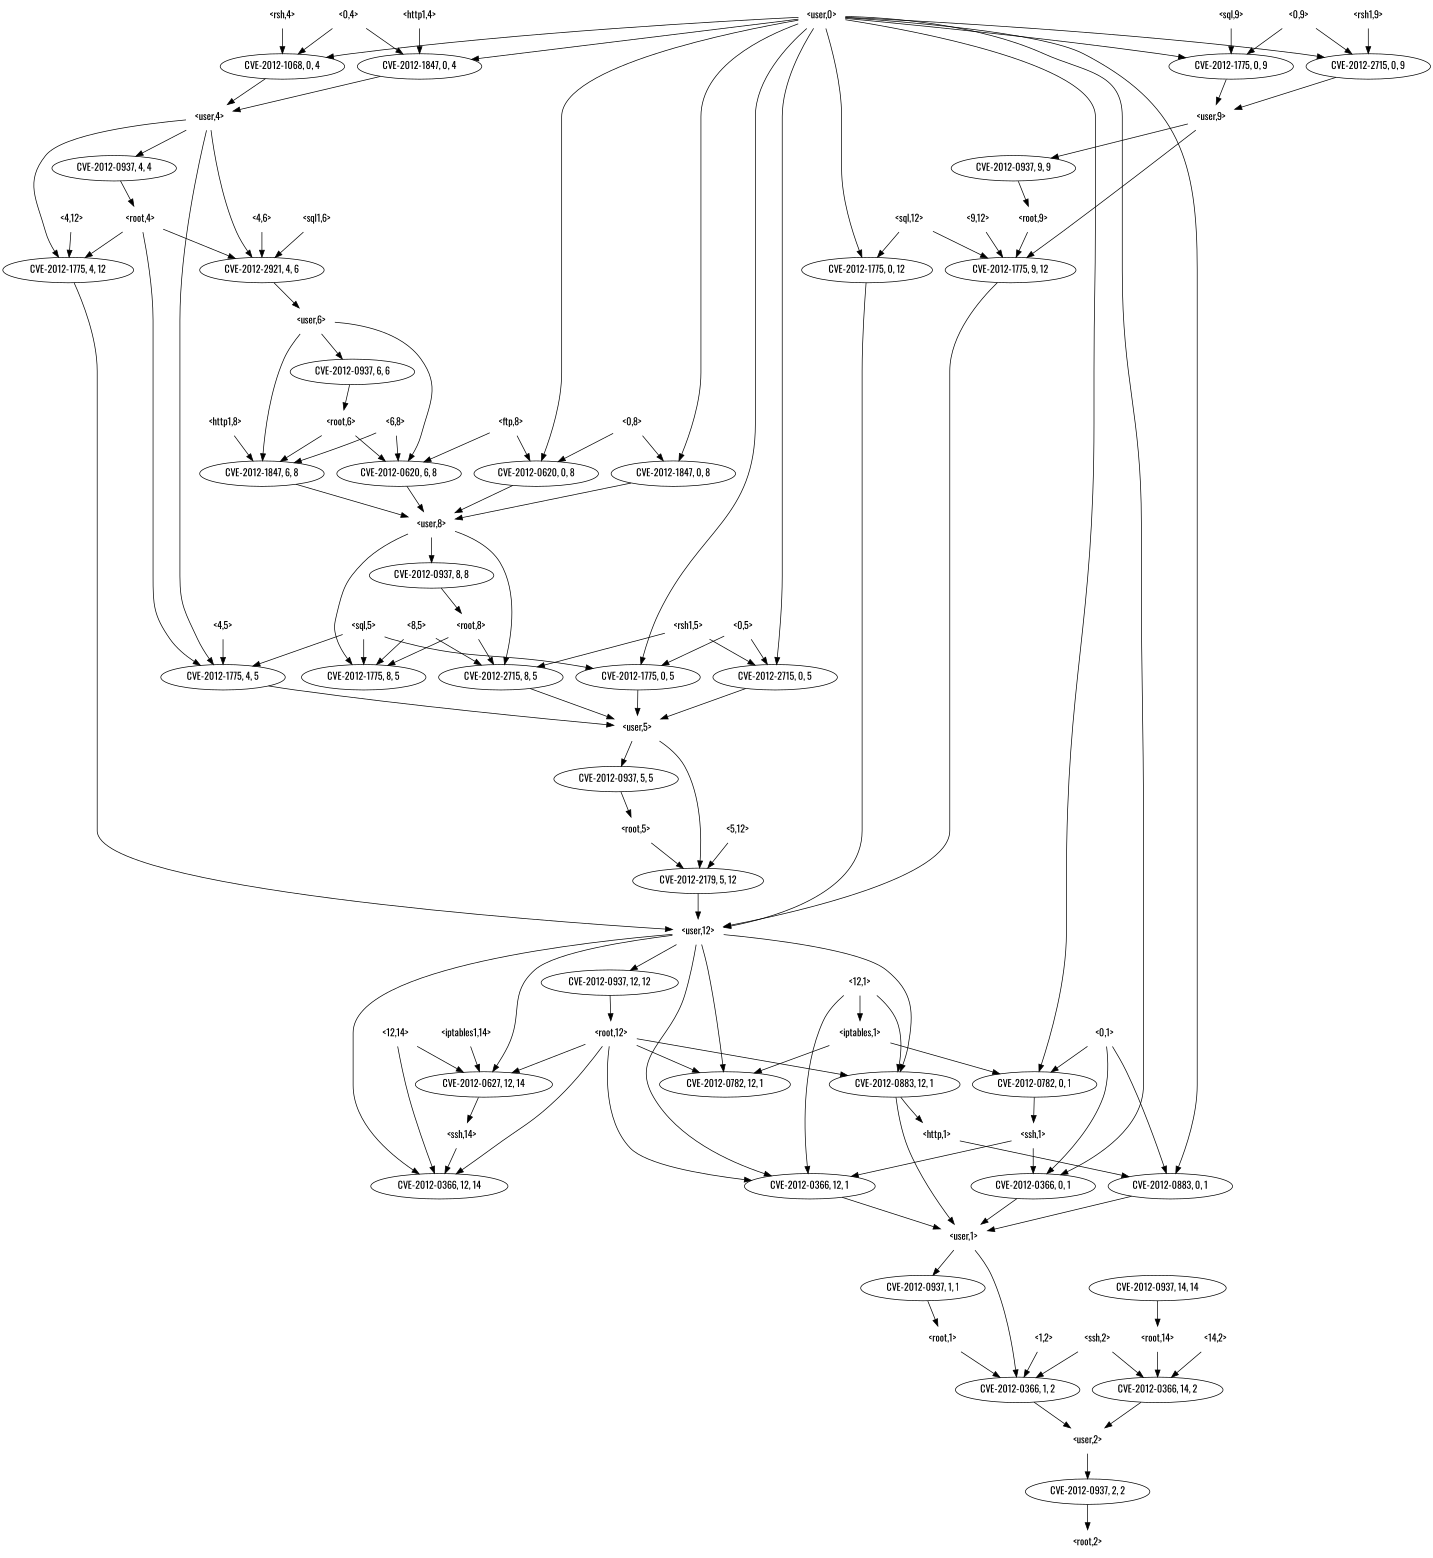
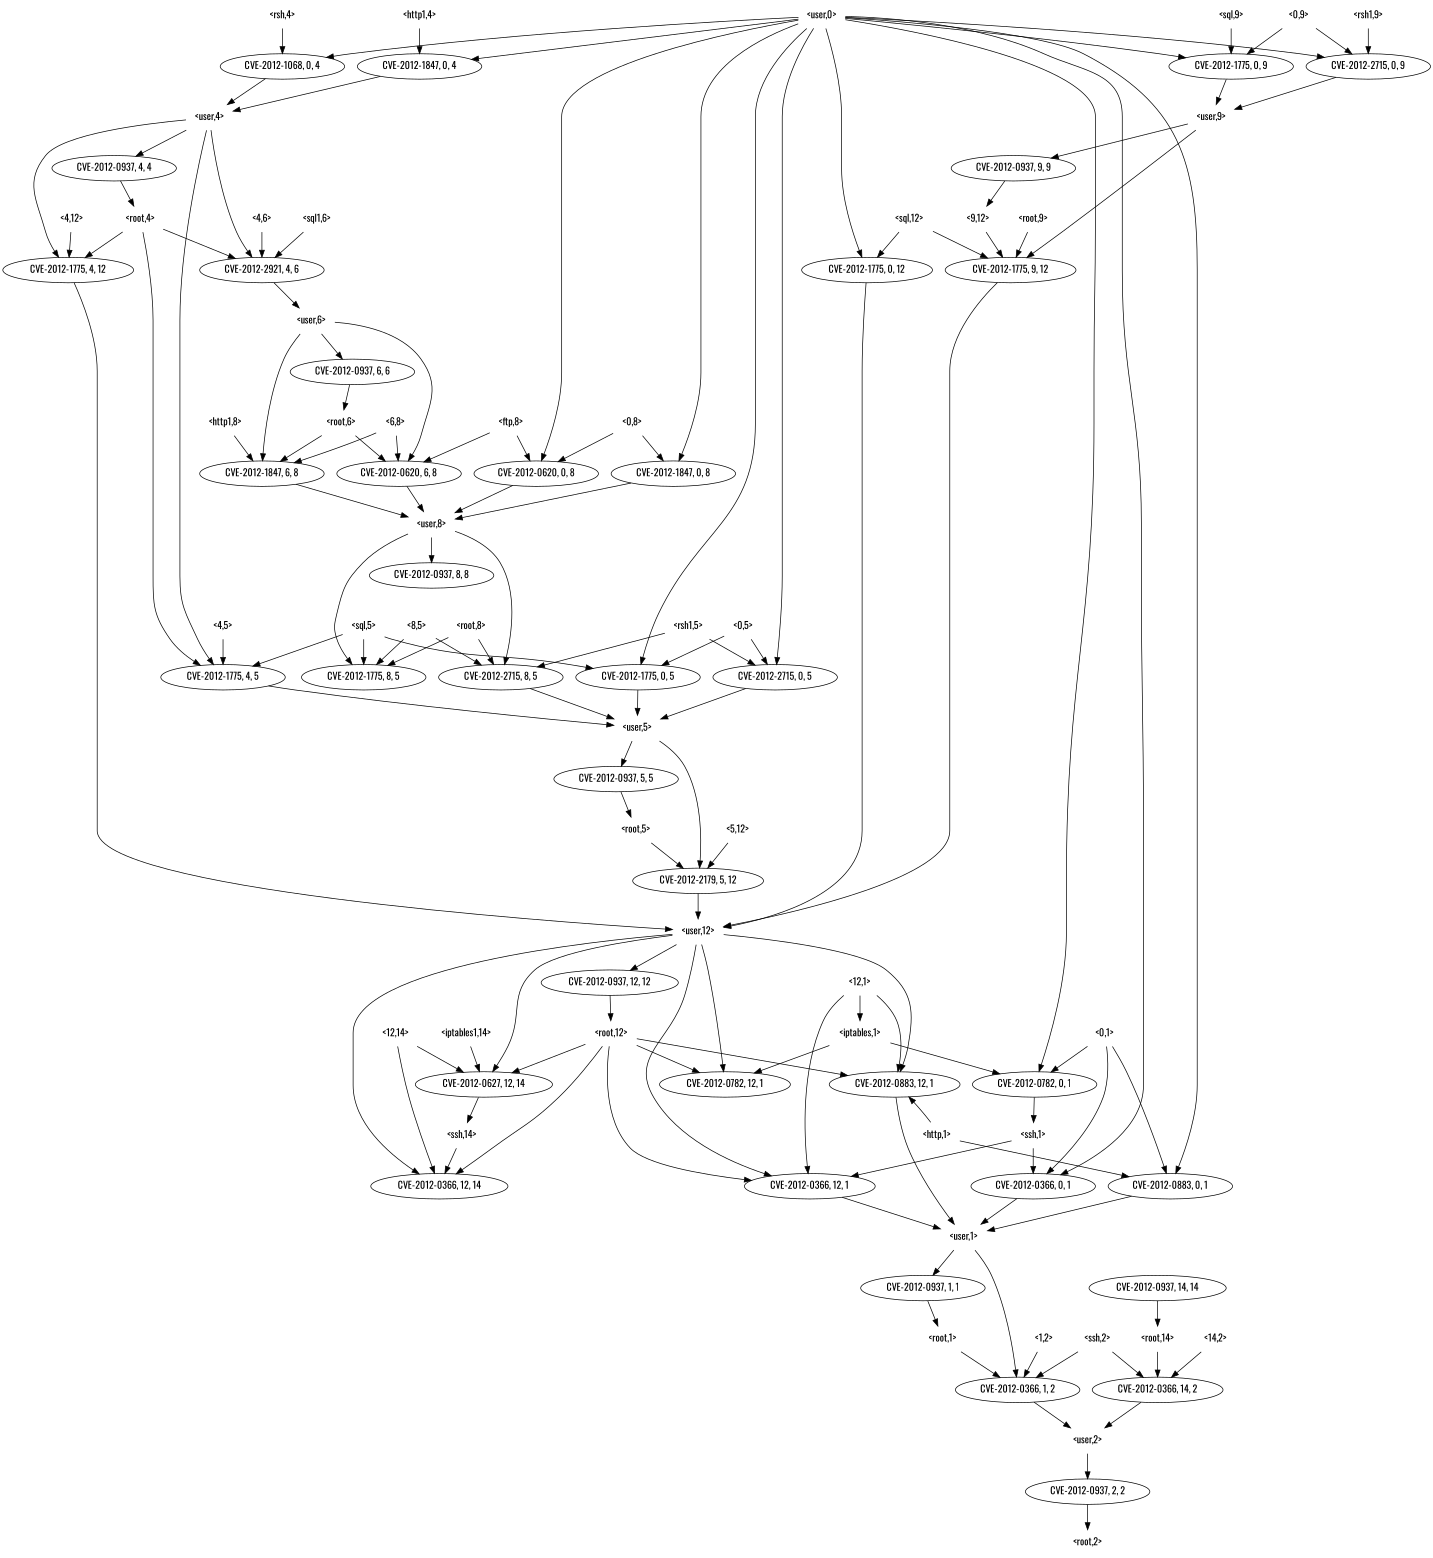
node "<0,4>": removed
edge "CVE-2012-0937, 9, 9" -> "<root,9>": now "CVE-2012-0937, 9, 9" -> "<9,12>"
edge "CVE-2012-0937, 8, 8" -> "<root,8>": removed
edge "CVE-2012-0883, 12, 1" -> "<http,1>": reversed
